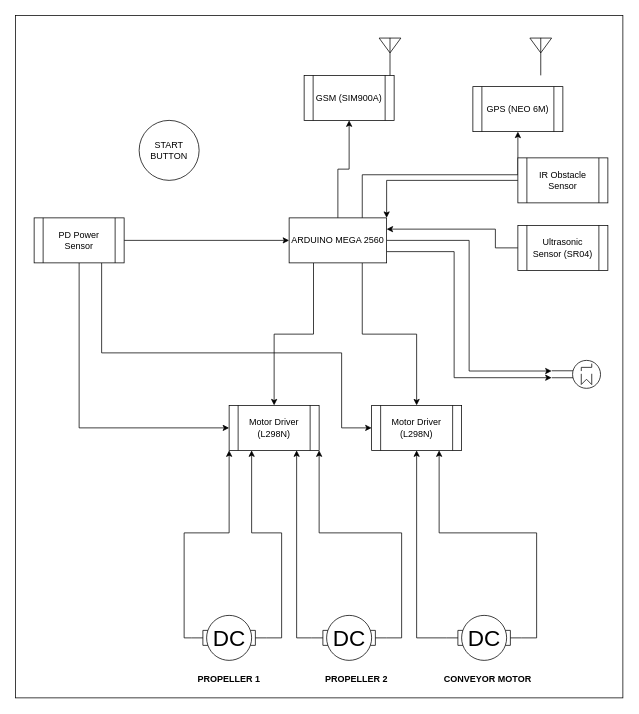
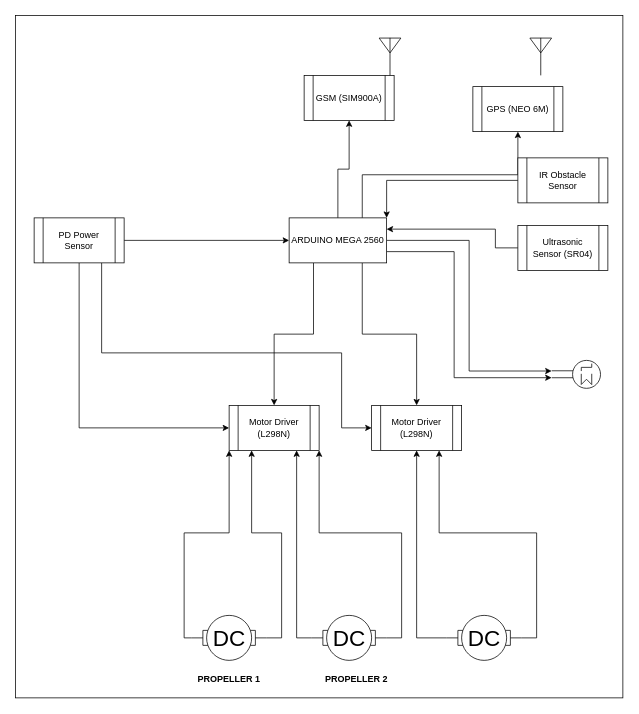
node "START BUTTON": removed
node "CONVEYOR MOTOR": removed
